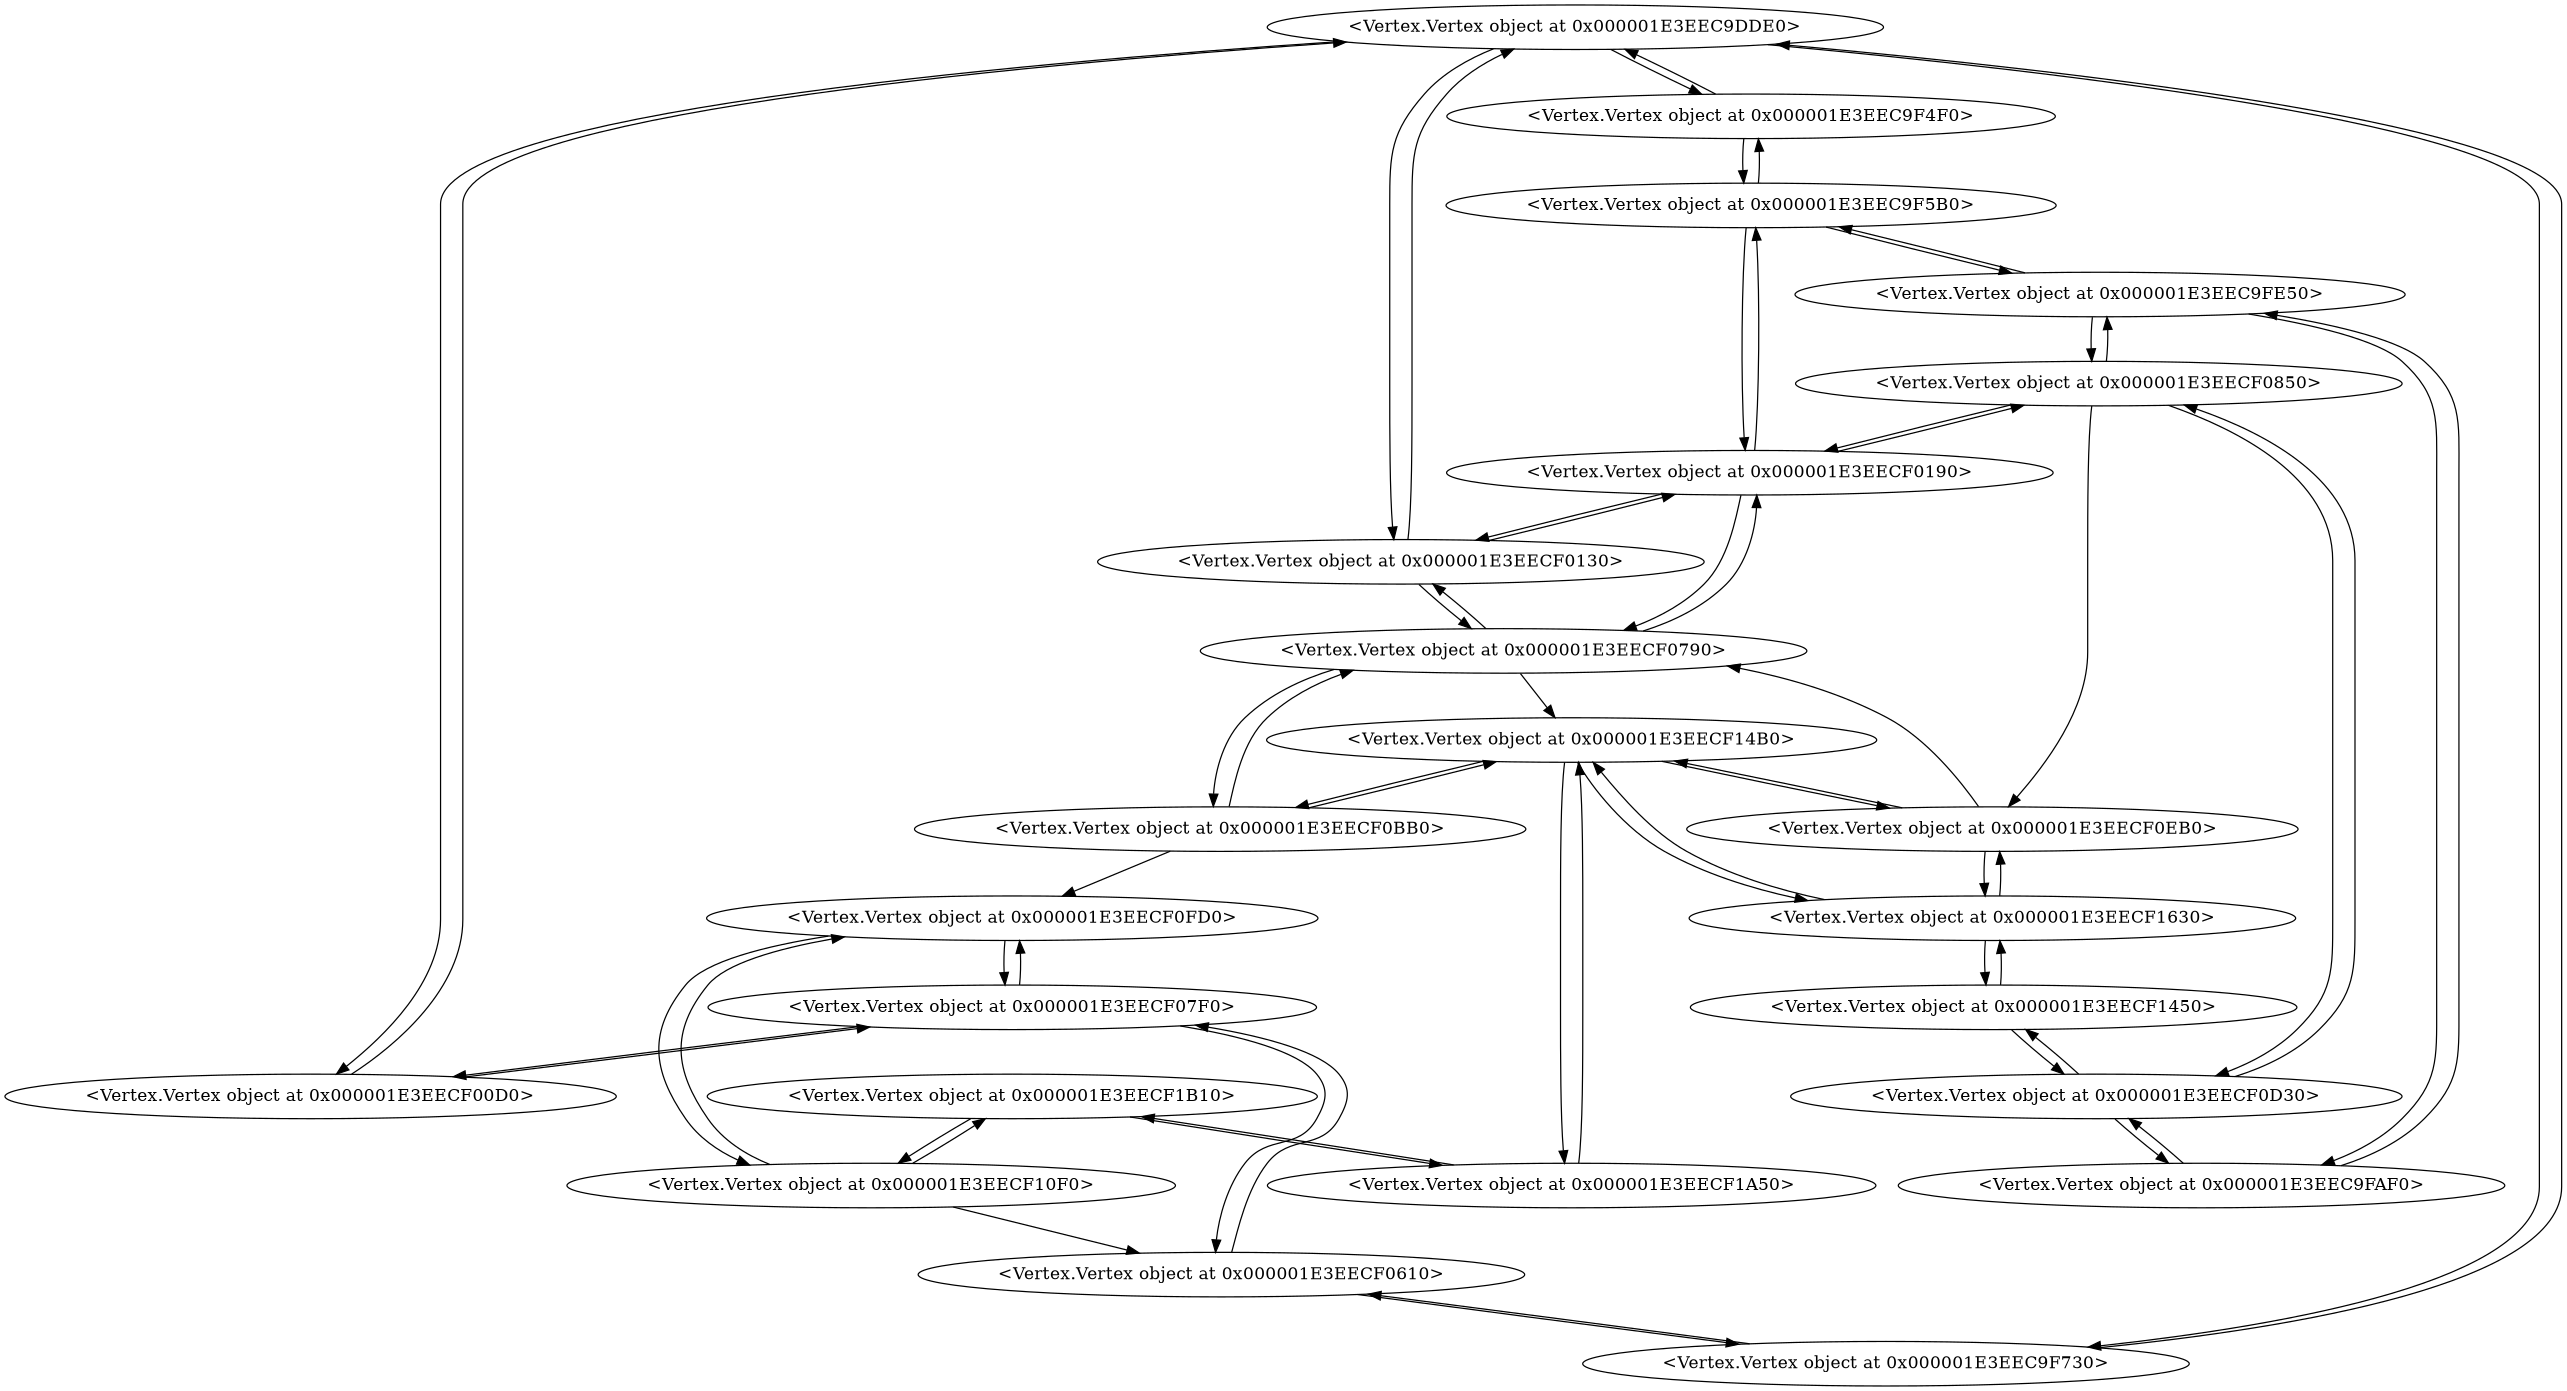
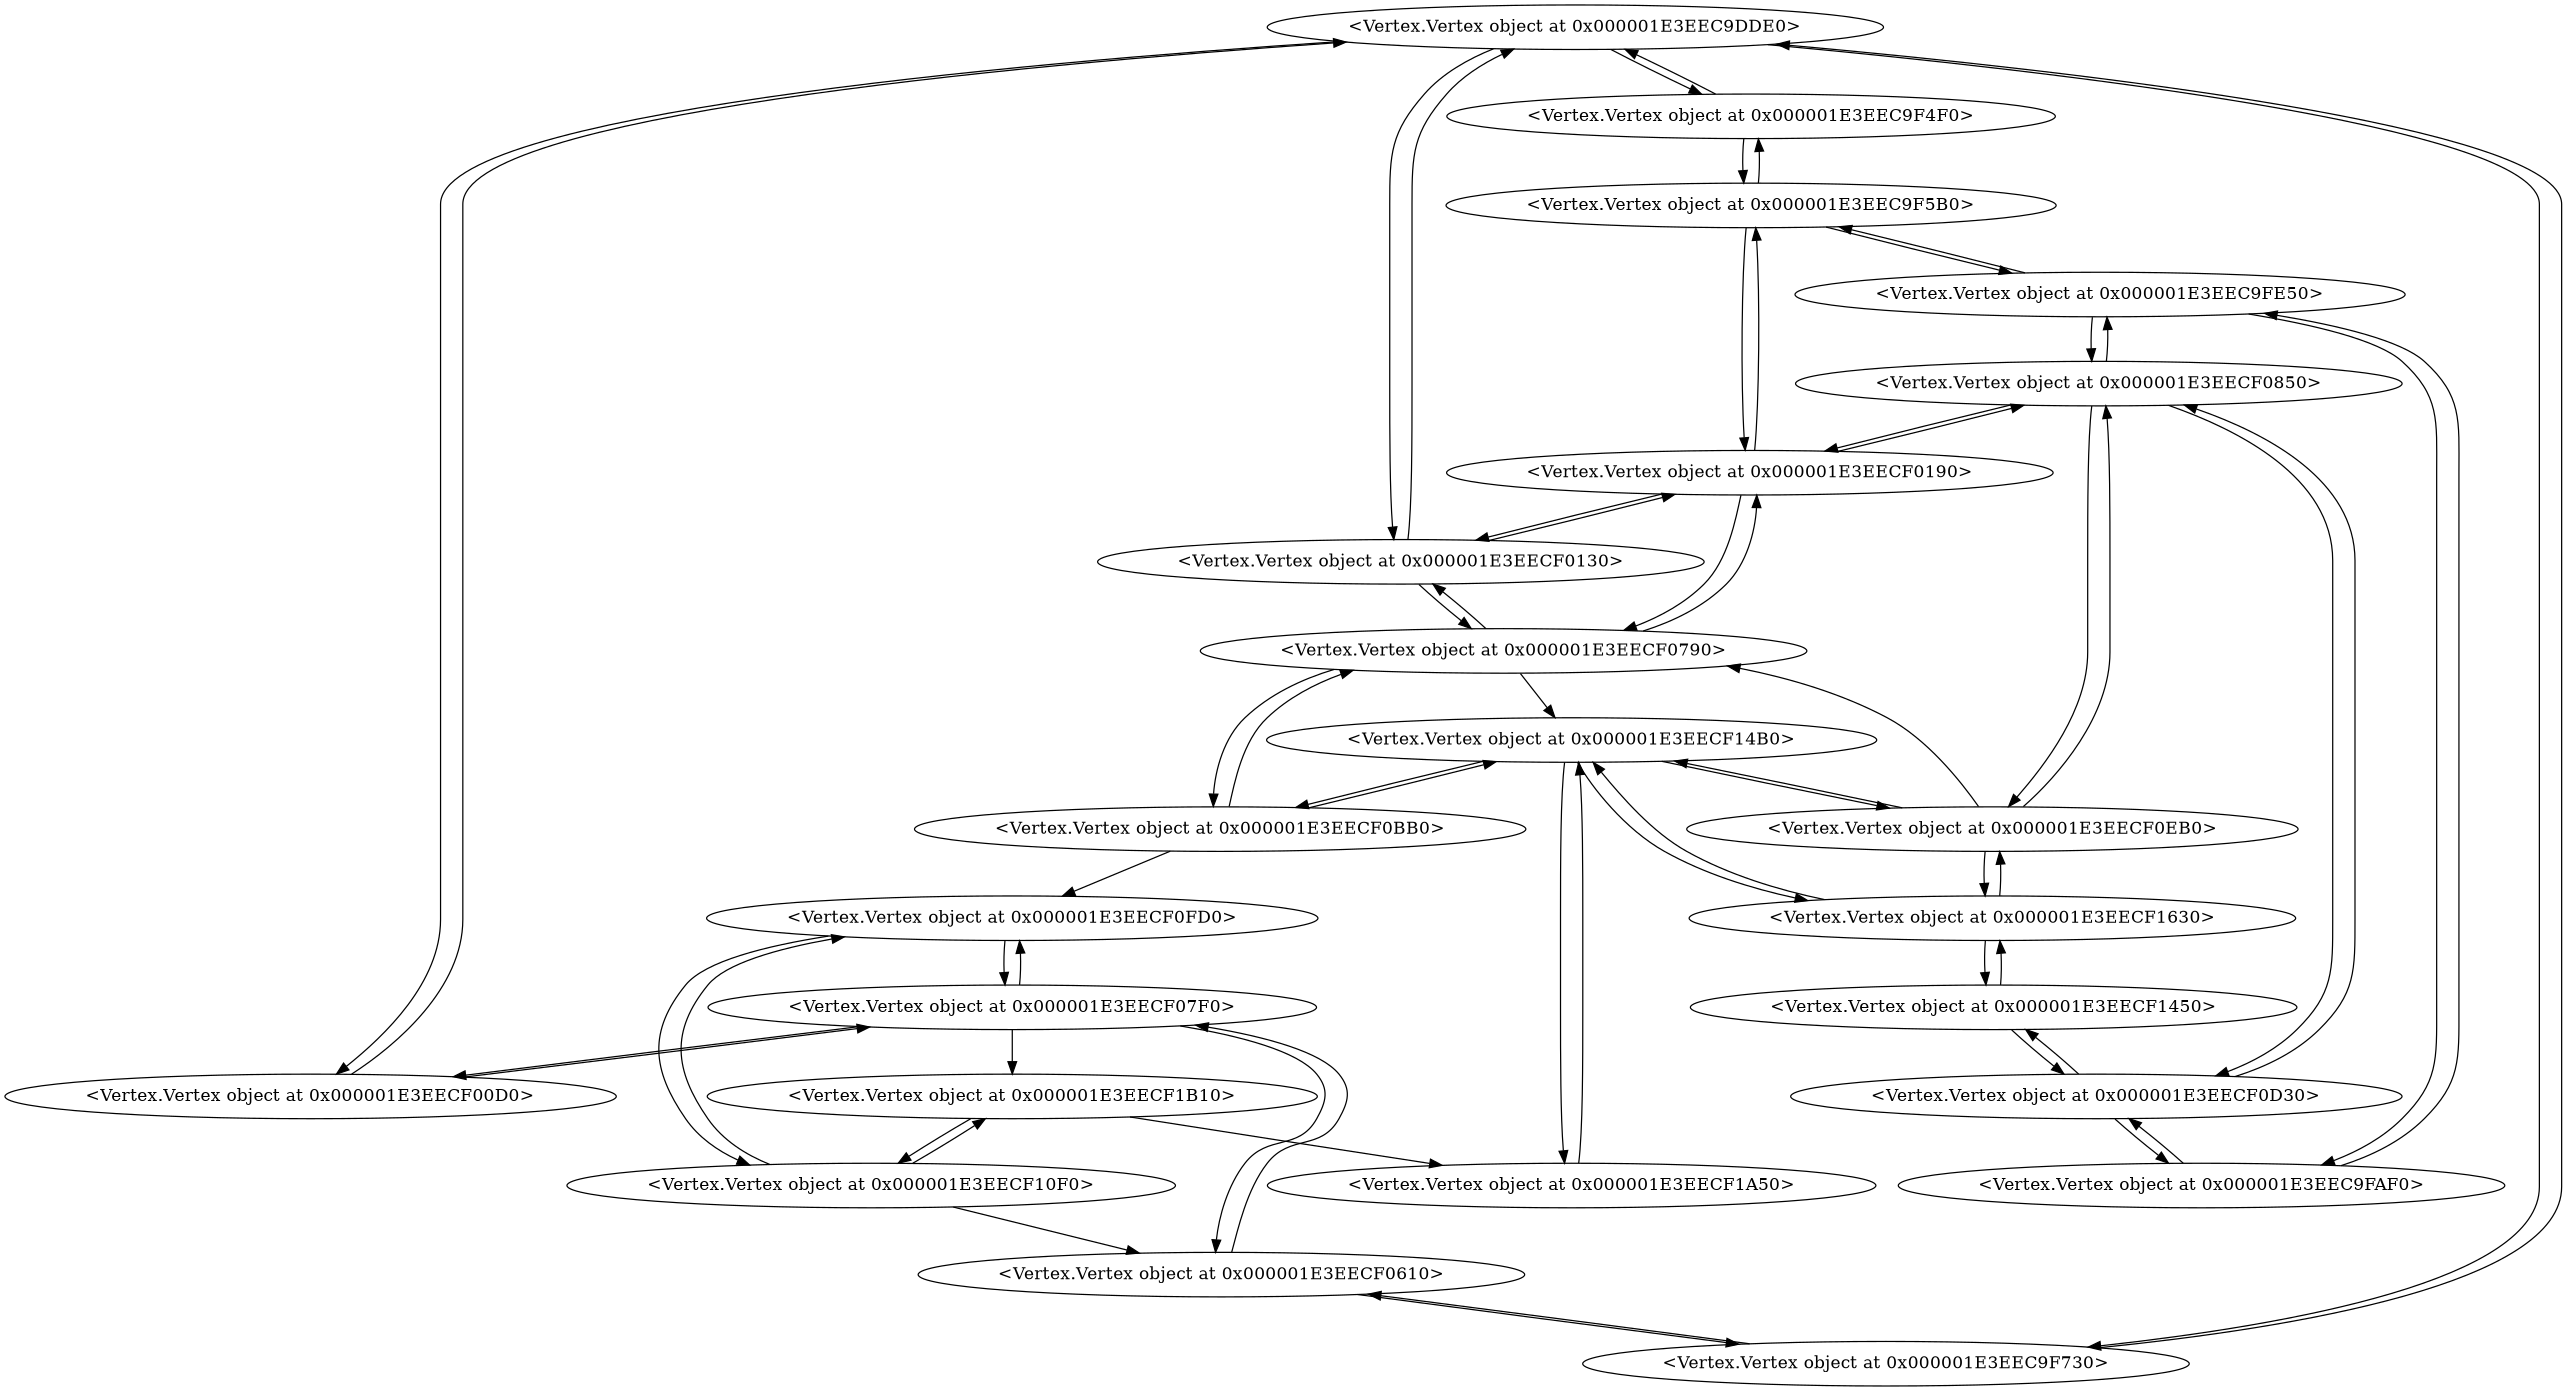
edge "<Vertex.Vertex object at 0x000001E3EECF0EB0>" -> "<Vertex.Vertex object at 0x000001E3EECF0850>": added
edge "<Vertex.Vertex object at 0x000001E3EECF1A50>" -> "<Vertex.Vertex object at 0x000001E3EECF1B10>": now "<Vertex.Vertex object at 0x000001E3EECF07F0>" -> "<Vertex.Vertex object at 0x000001E3EECF1B10>"
